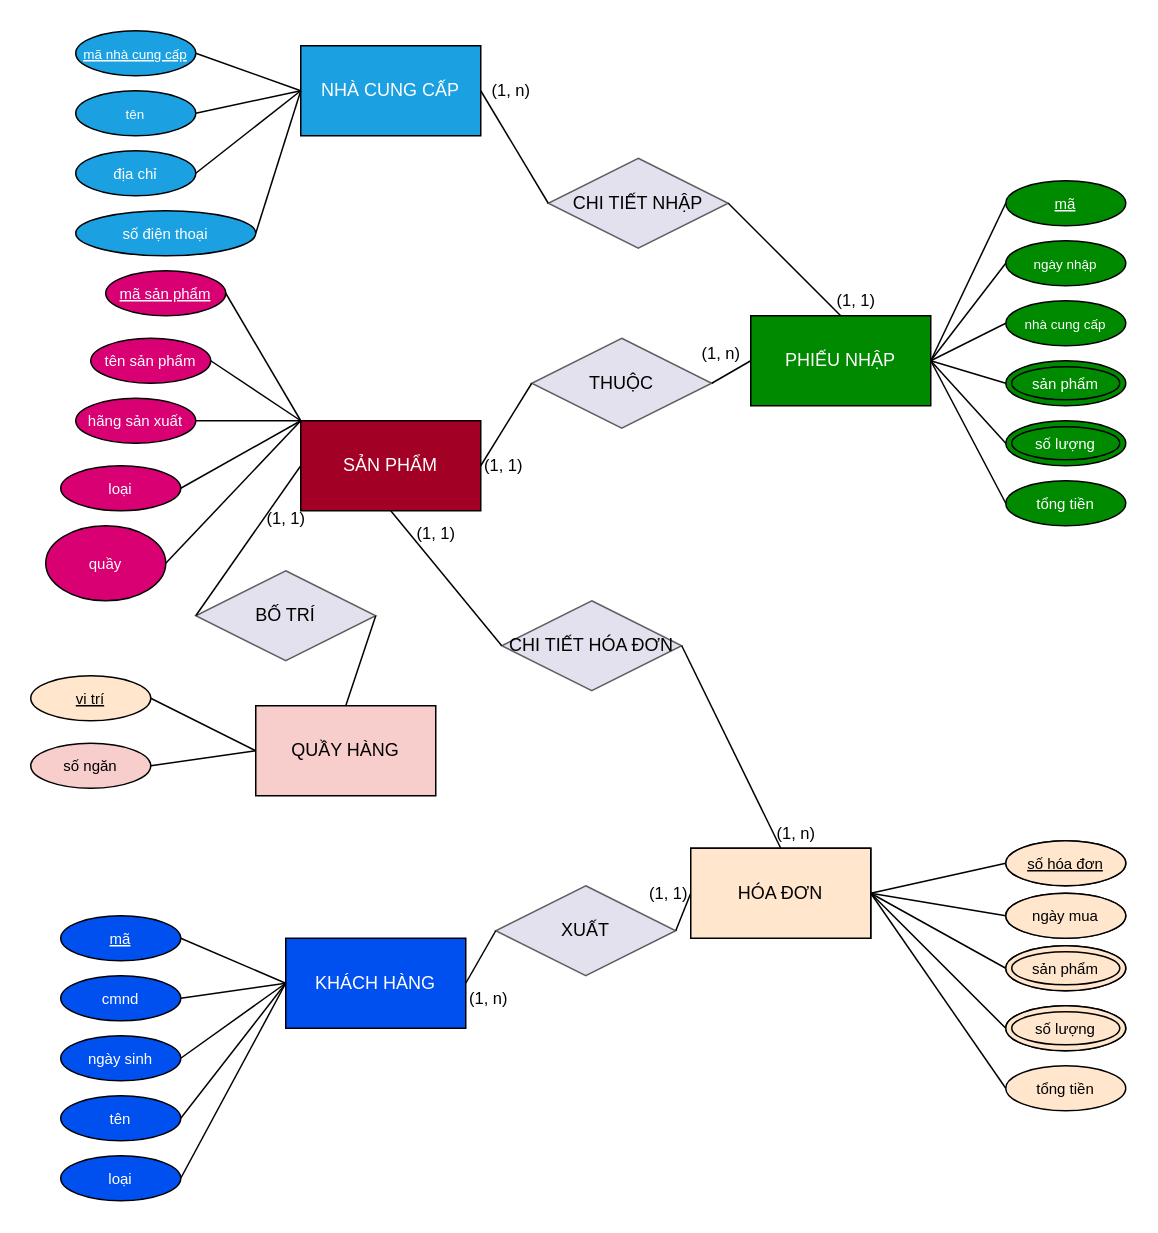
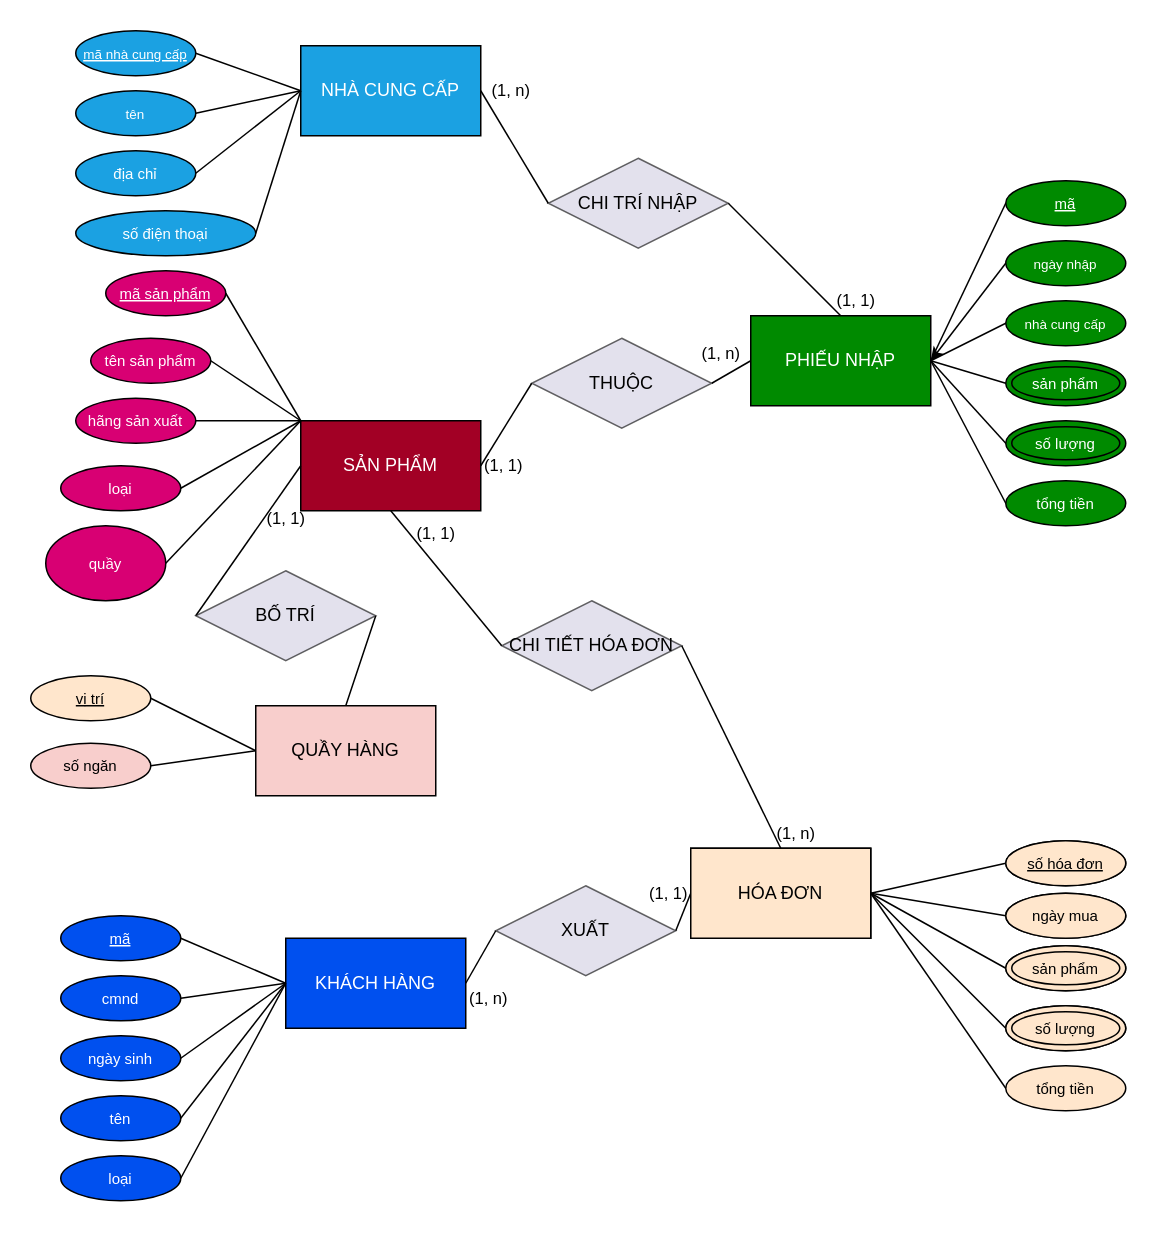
node "CHI TIẾT NHẬP": label "CHI TIẾT NHẬP" -> "CHI TRÍ NHẬP"
edge "ngày nhập" -- "PHIẾU NHẬP": arrowhead none -> classic
